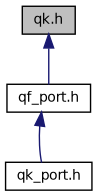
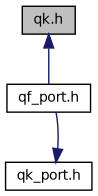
edge "qk_port.h" -> "qf_port.h": reversed
